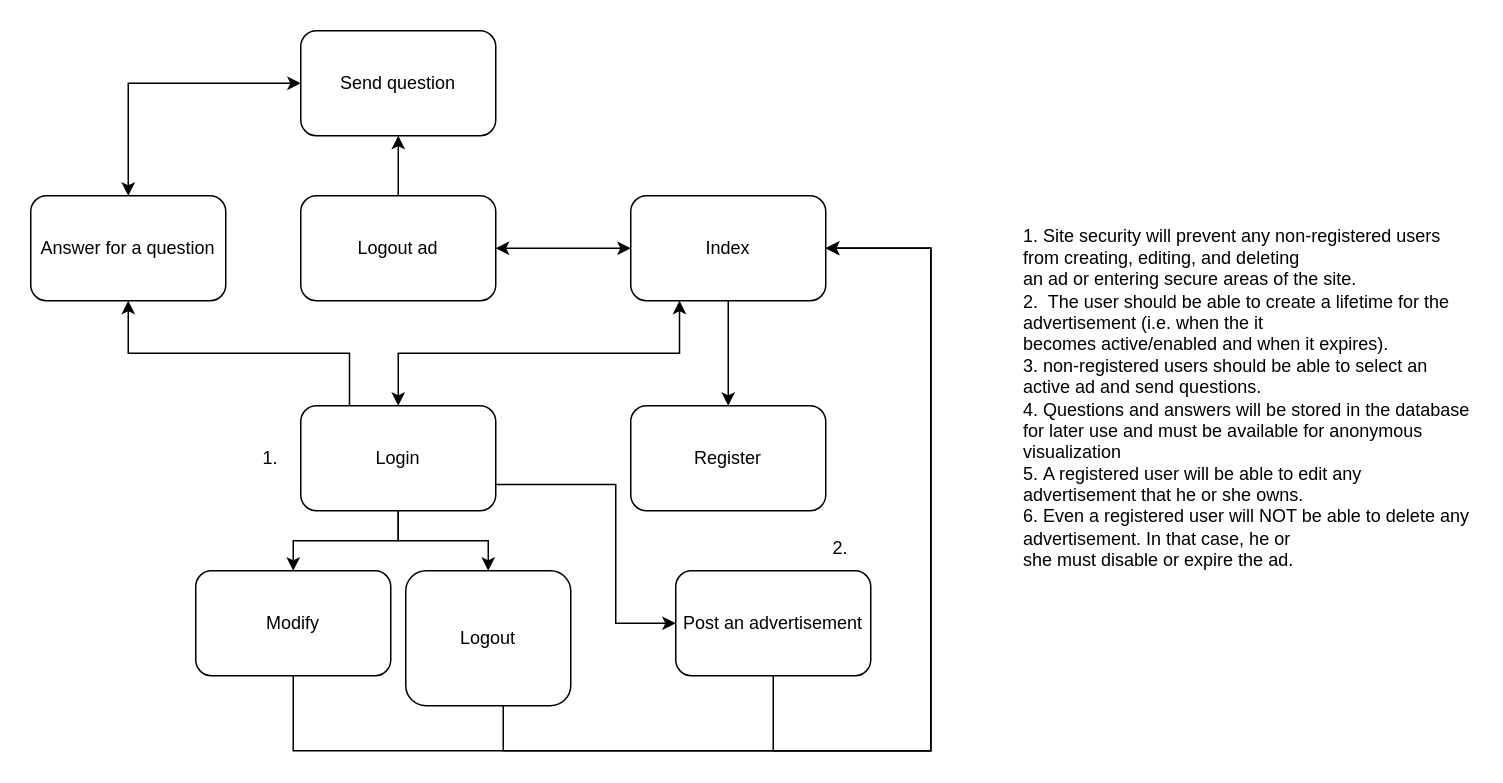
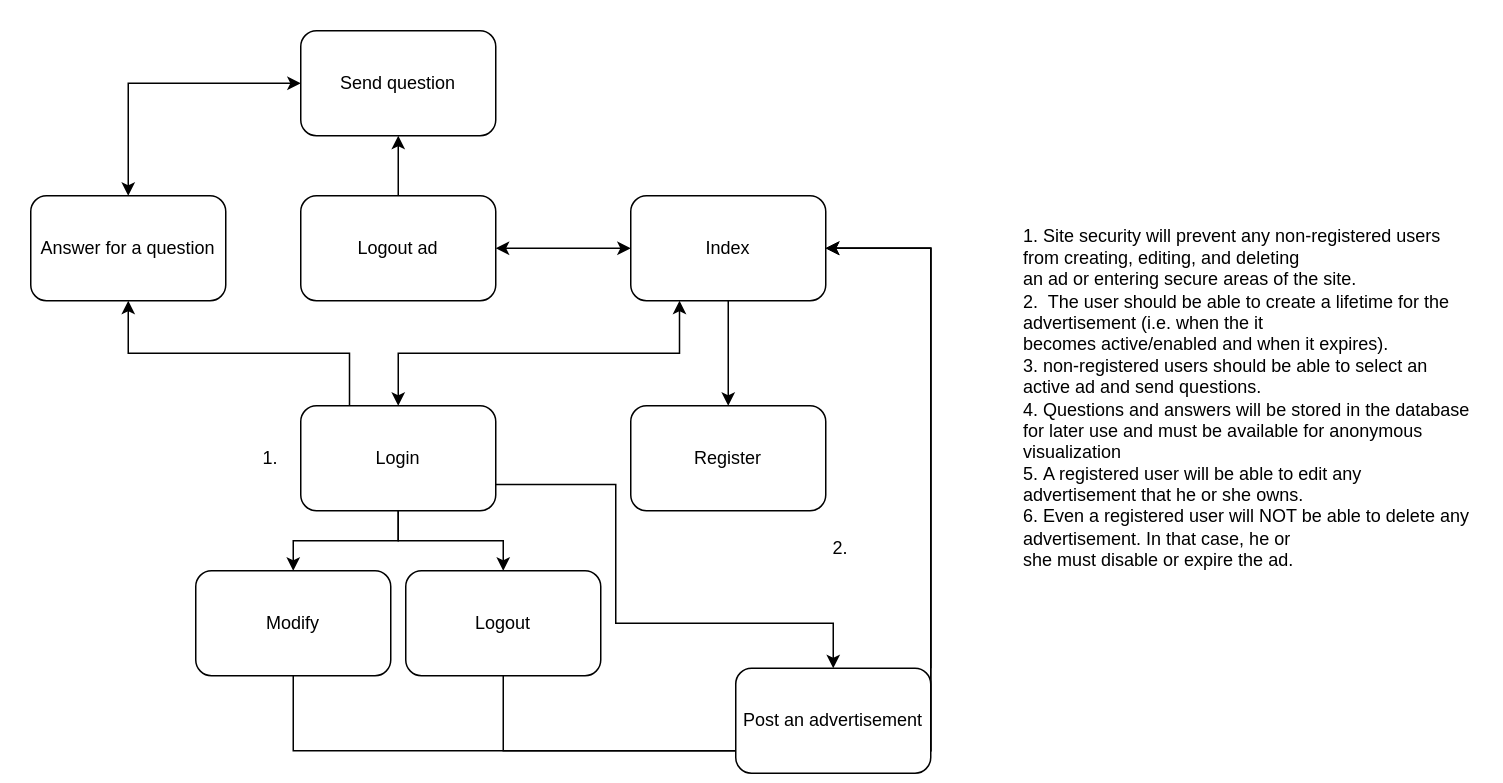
node "Post an advertisement": moved (773, 623) -> (833, 721)
node "Logout": size 165x135 -> 195x105
